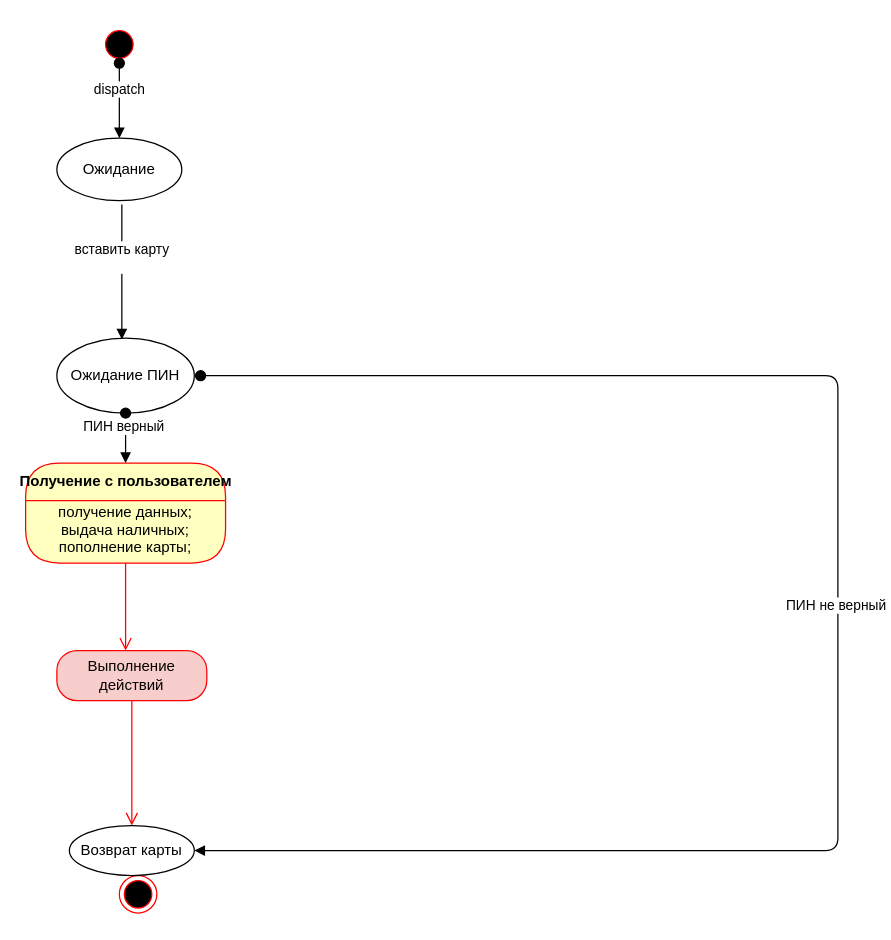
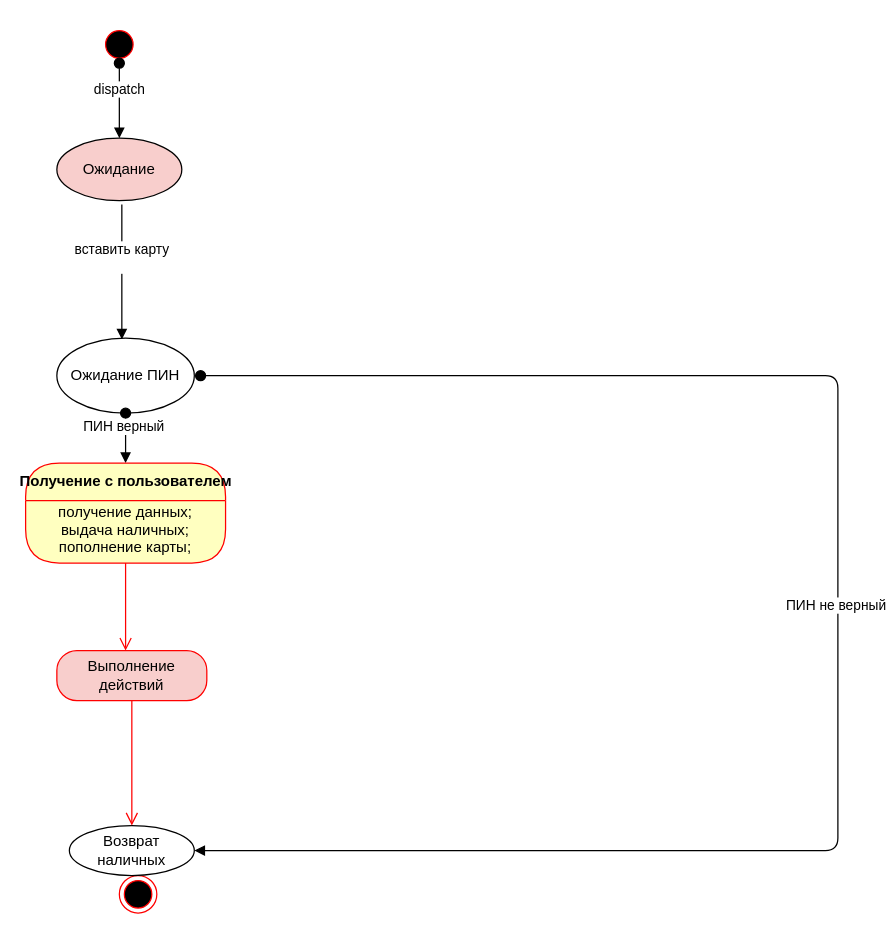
node "Ожидание": fillcolor #ffffff -> #f8cecc
node "Возврат карты": label "Возврат карты" -> "Возврат наличных"
